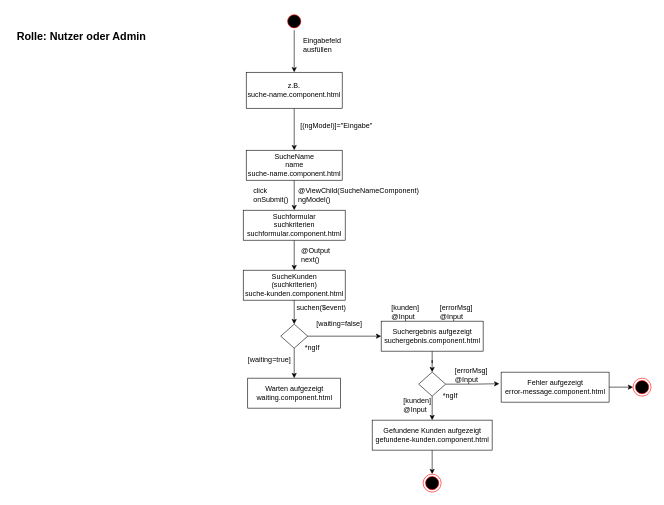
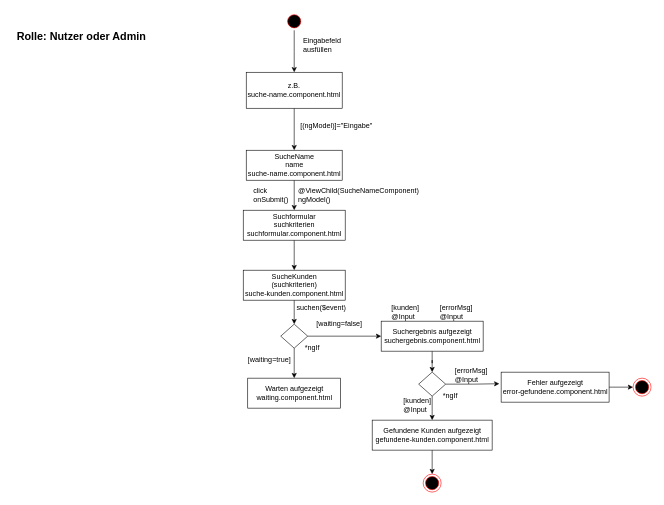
node "@Output next()": removed
node "Fehler aufgezeigt error-message.component.html": label "Fehler aufgezeigt error-message.component.html" -> "Fehler aufgezeigt error-gefundene.component.html"
